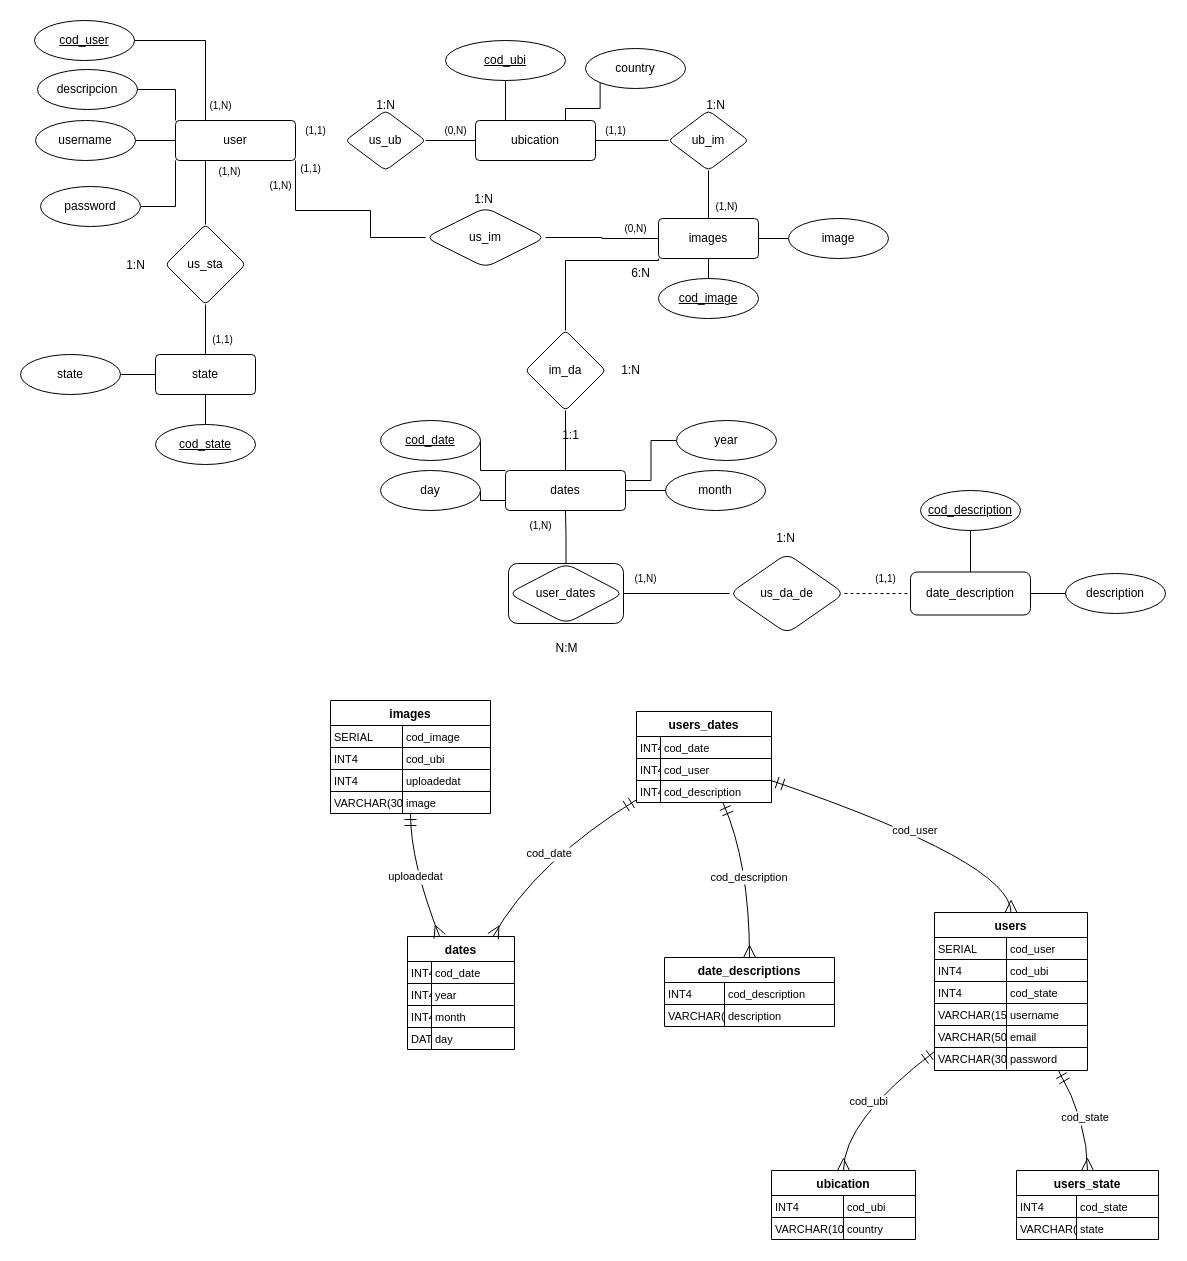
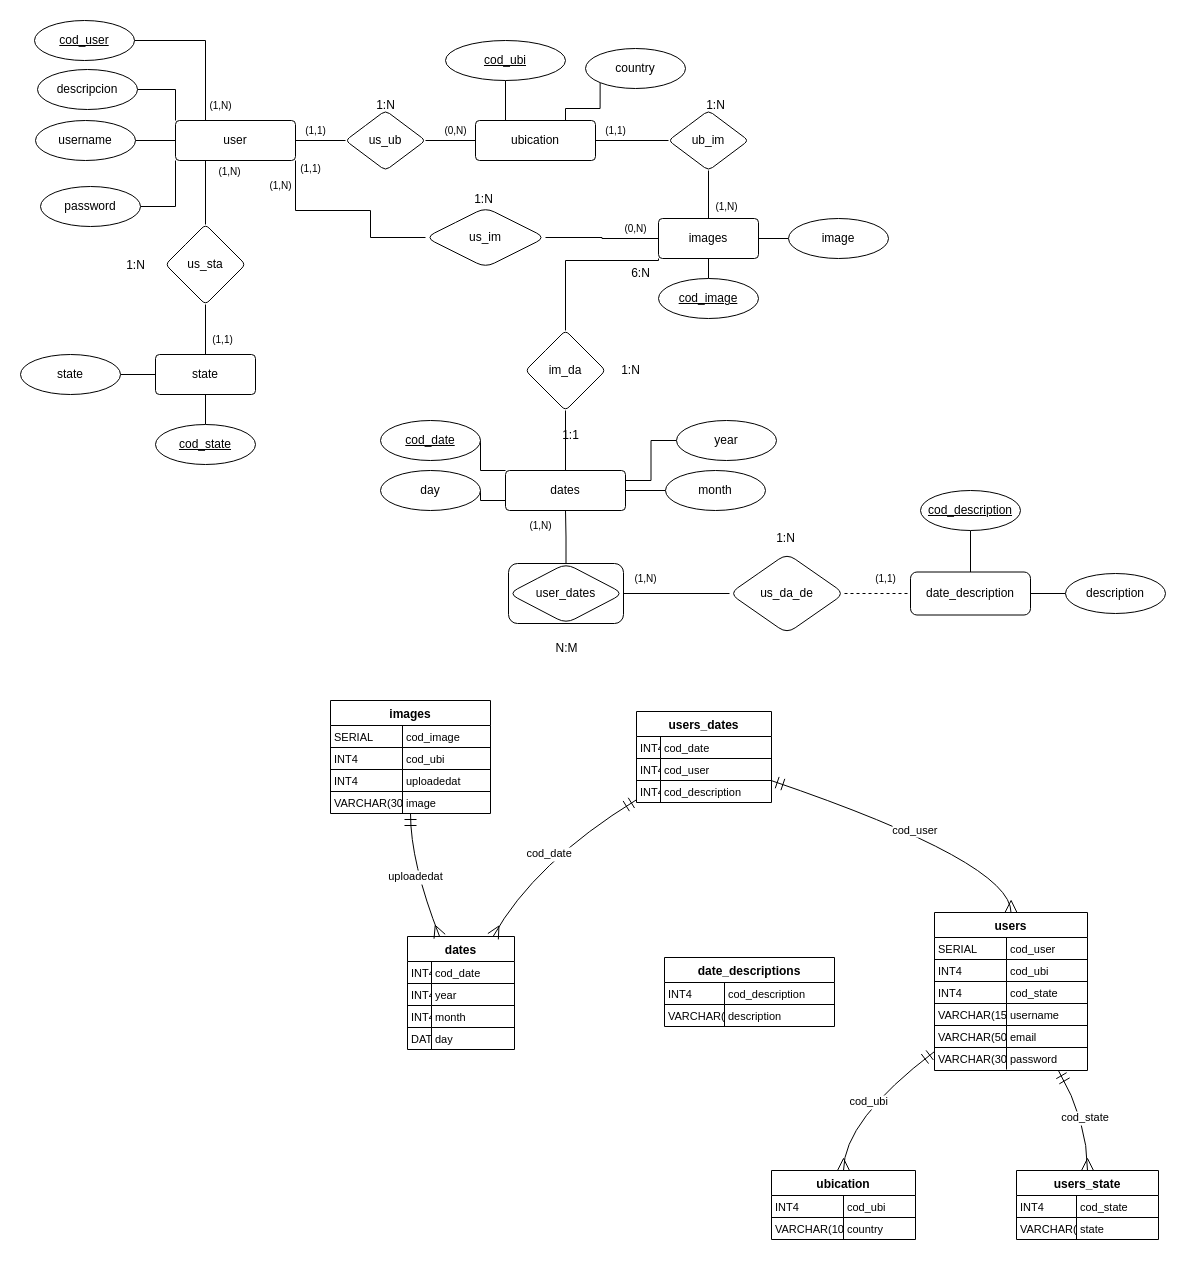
edge "user" -- "us_ub": added
edge "users_dates" -- "date_descriptions": removed, label "cod_description"
